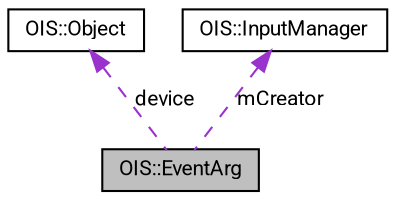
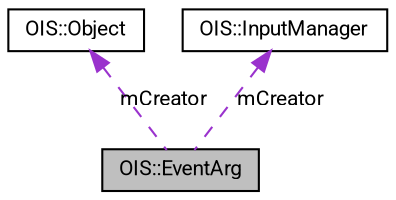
edge "OIS::EventArg" -> "OIS::Object": label "device" -> "mCreator"
